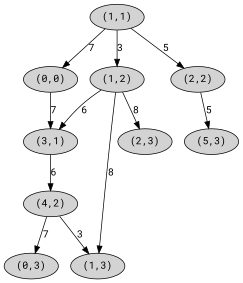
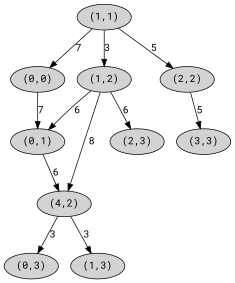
edge "(1,2)" -> "(2,3)": label "8" -> "6"
node "(3,1)": label "(3,1)" -> "(0,1)"
node "(5,3)": label "(5,3)" -> "(3,3)"
edge "(1,2)" -> "(1,3)": now "(1,2)" -> "(4,2)"
edge "(4,2)" -> "(0,3)": label "7" -> "3"
